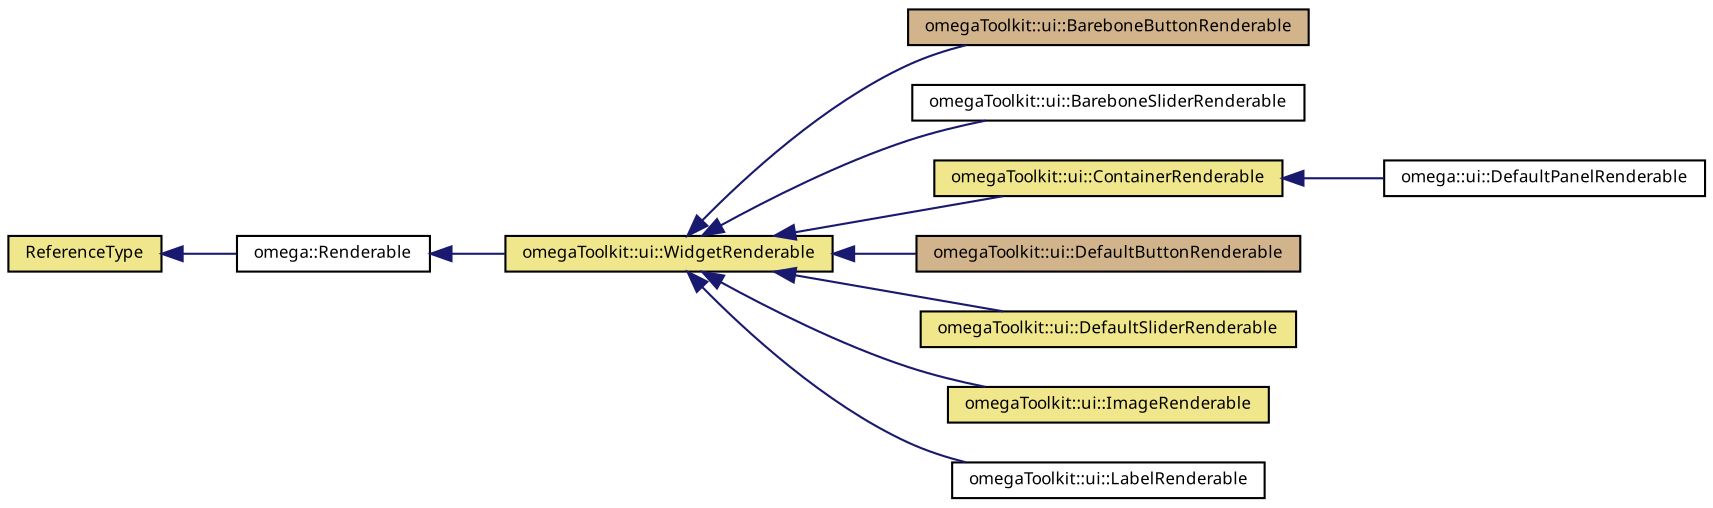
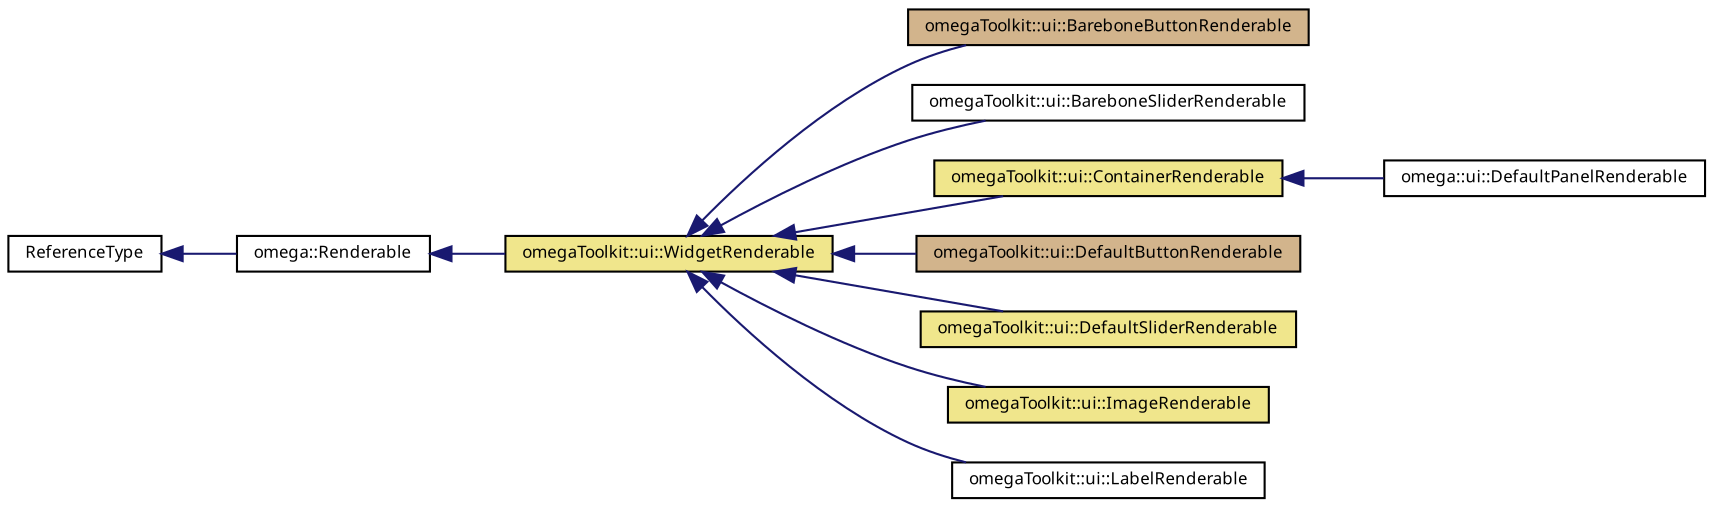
node "ReferenceType": fillcolor khaki -> white
